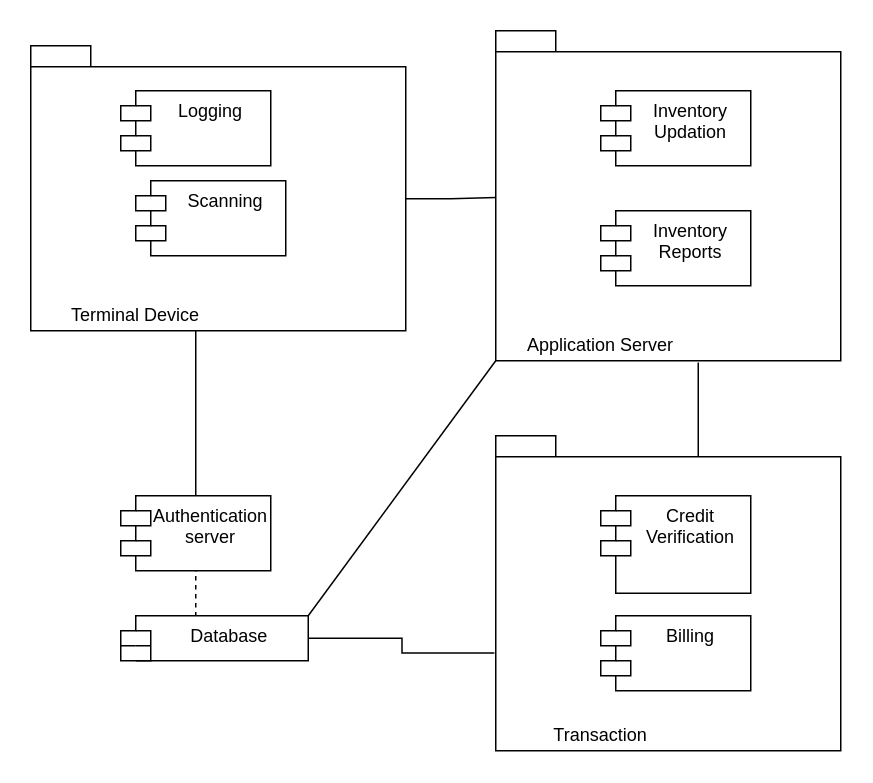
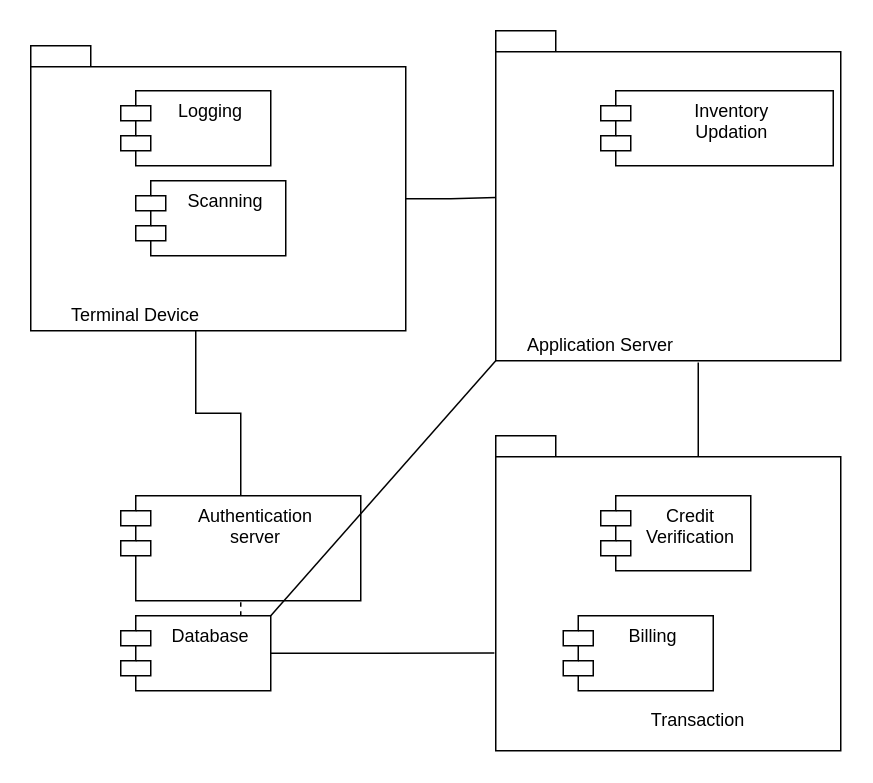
node "Inventory Updation": size 150x75 -> 233x75
node "Inventory Reports": removed
node "Authentication server": size 150x75 -> 240x105
node "Credit Verification": size 150x98 -> 150x75
node "Database": size 188x45 -> 150x75
node "Billing": moved (676, 653) -> (638, 653)
node "Transaction": moved (601, 736) -> (698, 721)
